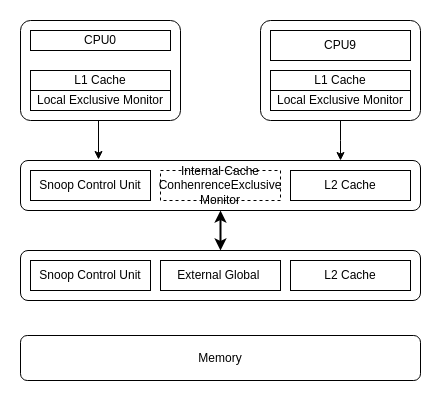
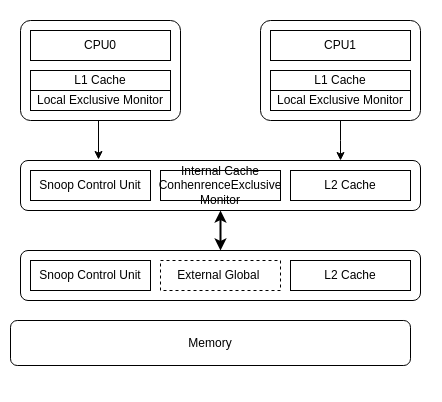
node "CPU0": size 140x20 -> 140x30
node "CPU9": label "CPU9" -> "CPU1"
node "Internal Cache ConhenrenceExclusive Monitor": style dashed -> solid
node "External Global": style solid -> dashed
node "Memory": moved (221, 358) -> (211, 343)
